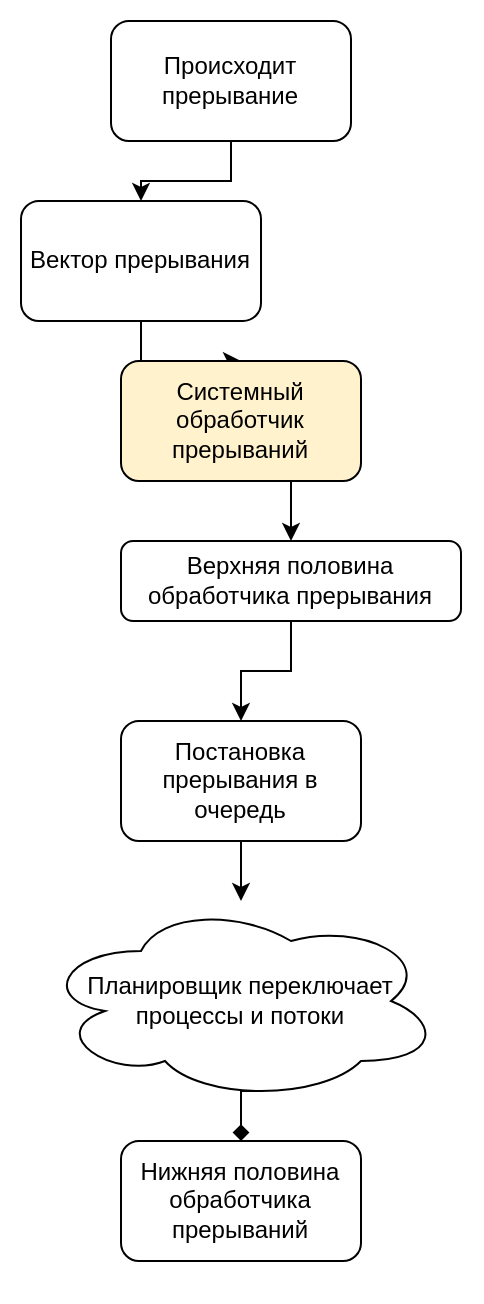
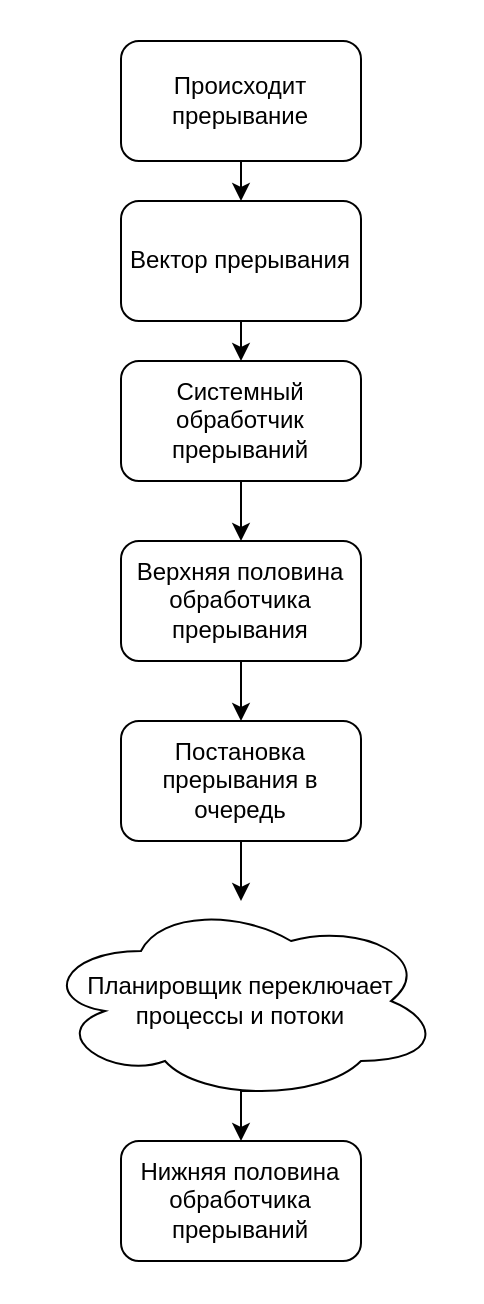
node "Происходит прерывание": moved (231, 81) -> (241, 101)
node "Вектор прерывания": moved (141, 261) -> (241, 261)
node "Системный обработчик прерываний": fillcolor #fff2cc -> #ffffff
node "Верхняя половина обработчика прерывания": size 340x80 -> 240x120
edge "Планировщик переключает процессы и потоки" -> "Нижняя половина обработчика прерываний": arrowhead diamond -> classic
